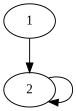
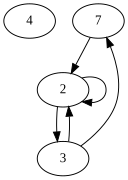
node "4": added
node "1": label "1" -> "7"
node "3": added
